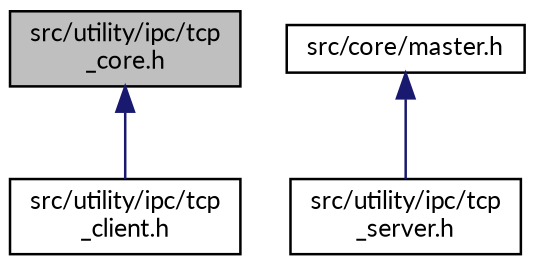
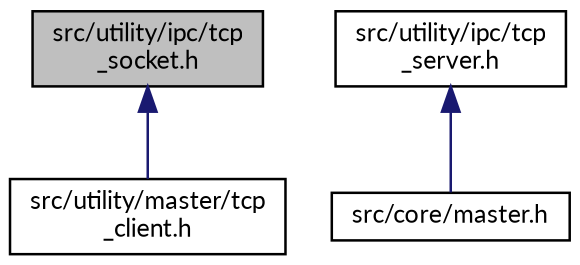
node "src/utility/ipc/tcp _core.h": label "src/utility/ipc/tcp _core.h" -> "src/utility/ipc/tcp _socket.h"
edge "src/utility/ipc/tcp _server.h" -> "src/core/master.h": reversed
node "src/utility/ipc/tcp _client.h": label "src/utility/ipc/tcp _client.h" -> "src/utility/master/tcp _client.h"
